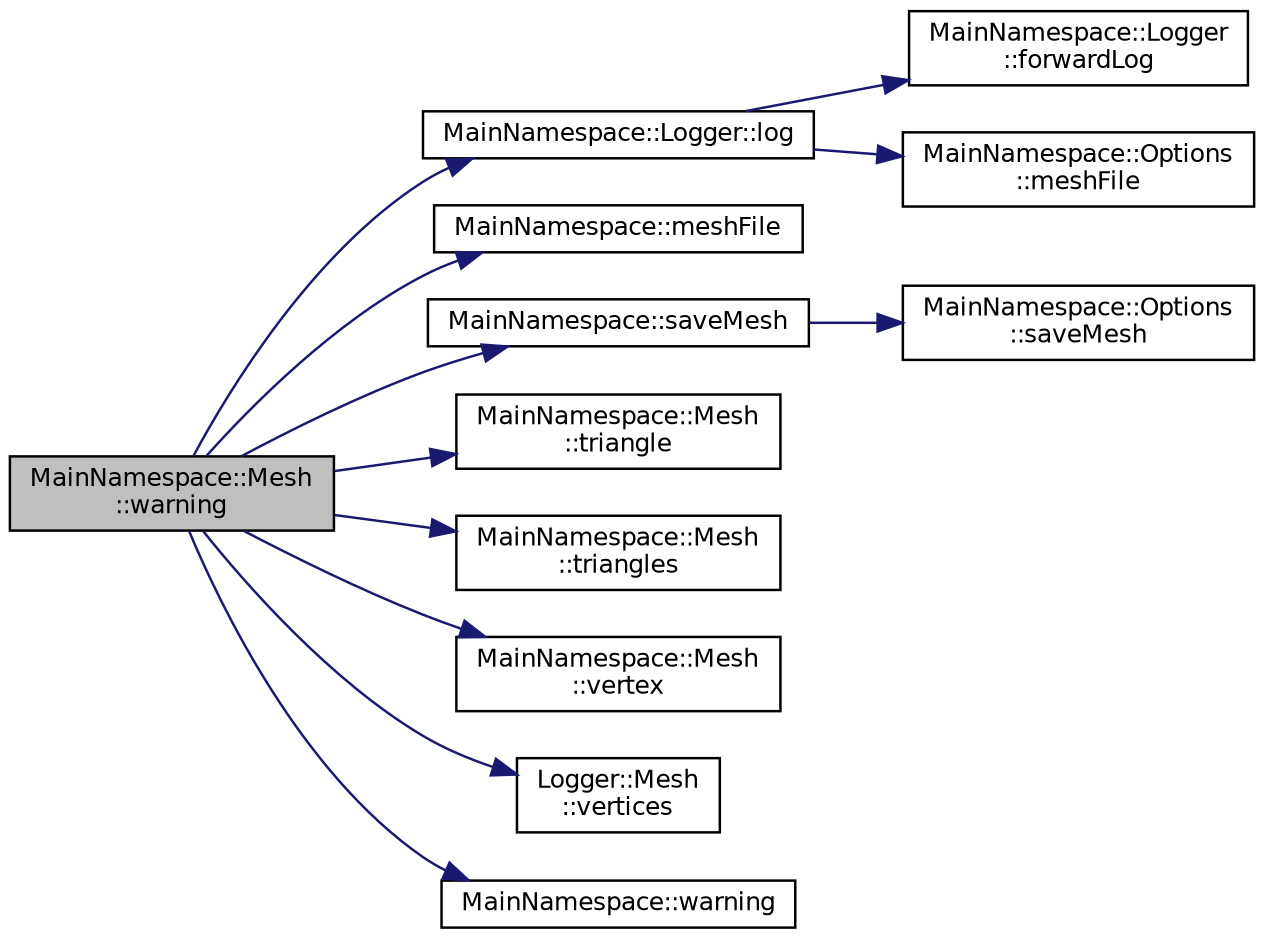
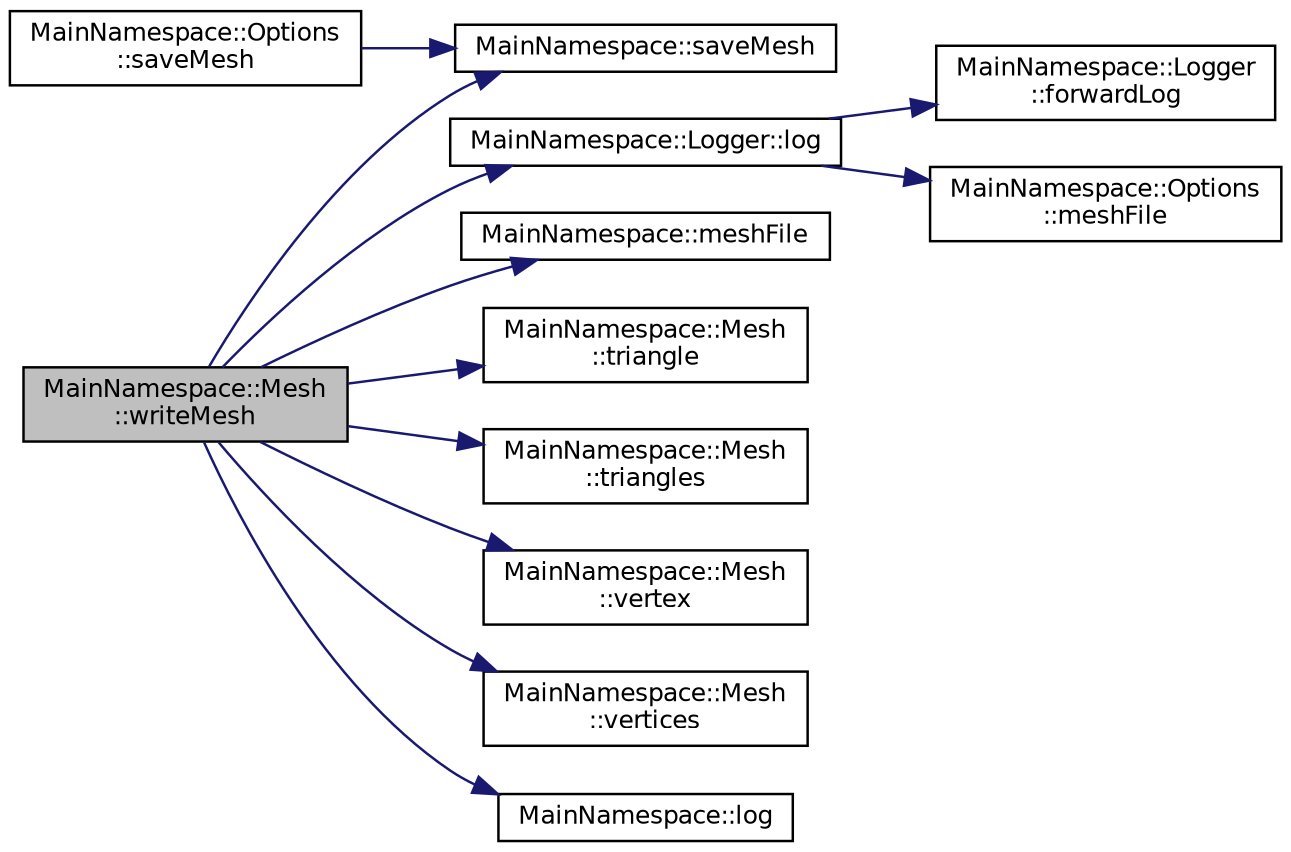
edge "MainNamespace::saveMesh" -> "MainNamespace::Options ::saveMesh": reversed
node "MainNamespace::Mesh ::warning": label "MainNamespace::Mesh ::warning" -> "MainNamespace::Mesh ::writeMesh"
node "Logger::Mesh ::vertices": label "Logger::Mesh ::vertices" -> "MainNamespace::Mesh ::vertices"
node "MainNamespace::warning": label "MainNamespace::warning" -> "MainNamespace::log"
